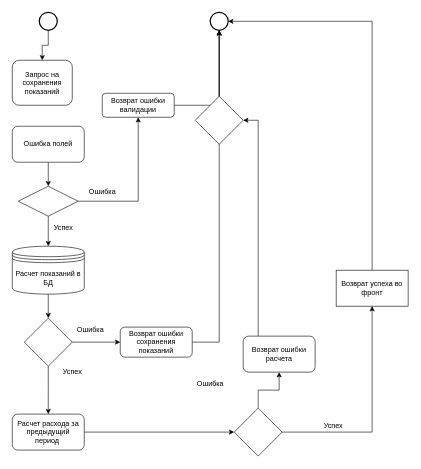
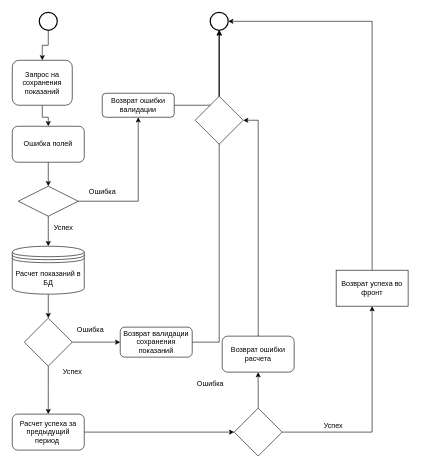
edge "Запрос на сохранения показаний" -> "Ошибка полей": added
node "Возврат ошибки сохранения показаний": label "Возврат ошибки сохранения показаний" -> "Возврат валидации сохранения показаний"
node "Возврат ошибки расчета": moved (279, 354) -> (258, 354)
node "Расчет расхода за предыдущий период": label "Расчет расхода за предыдущий период" -> "Расчет успеха за предыдущий период"
